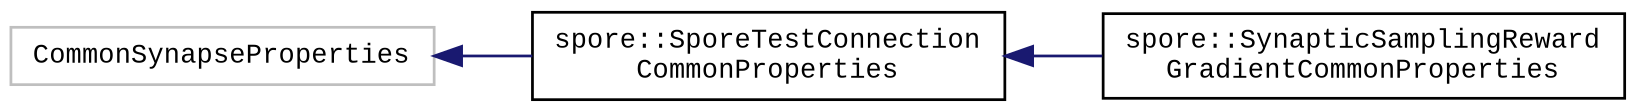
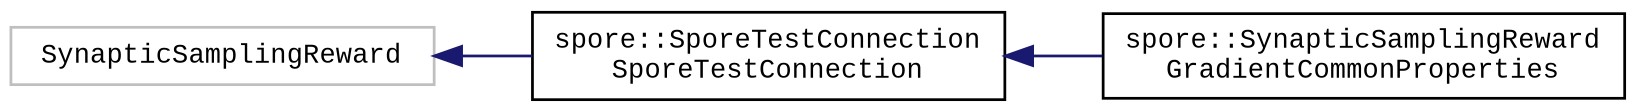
node "CommonSynapseProperties": label "CommonSynapseProperties" -> "SynapticSamplingReward"
node "spore::SporeTestConnection CommonProperties": label "spore::SporeTestConnection CommonProperties" -> "spore::SporeTestConnection SporeTestConnection"
